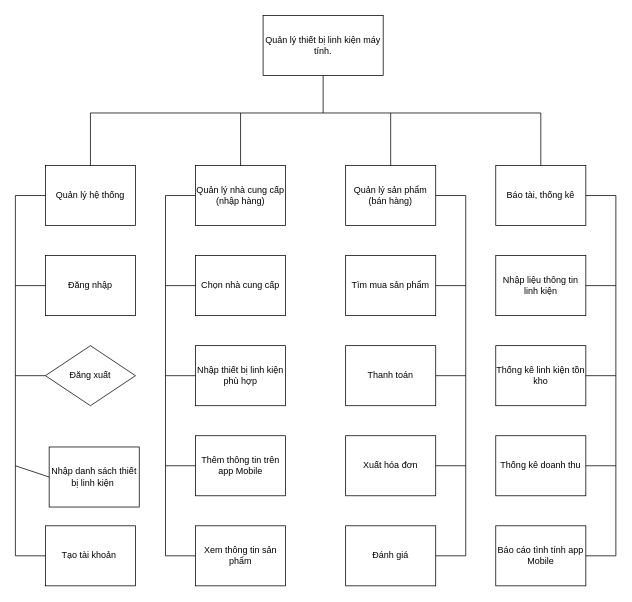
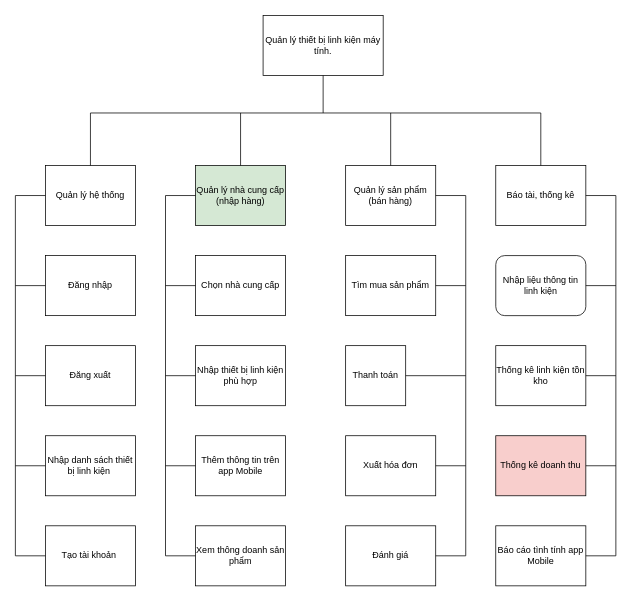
node "Quản lý nhà cung cấp (nhập hàng)": fillcolor #ffffff -> #d5e8d4
node "Nhập liệu thông tin linh kiện": shape rectangle -> rounded rectangle
node "Đăng xuất": shape diamond -> rectangle
node "Thanh toán": size 90x60 -> 60x60
node "Thống kê doanh thu": fillcolor #ffffff -> #f8cecc
node "Nhập danh sách thiết bị linh kiện": moved (94, 477) -> (90, 465)
node "Xem thông tin sản phẩm": label "Xem thông tin sản phẩm" -> "Xem thông doanh sản phẩm"
